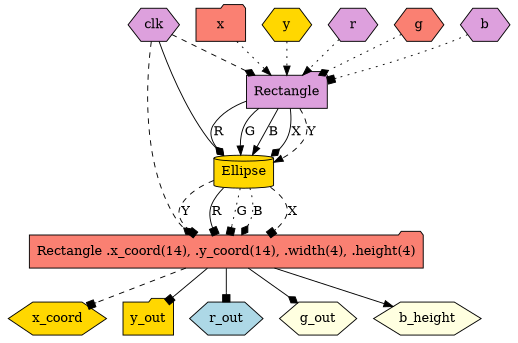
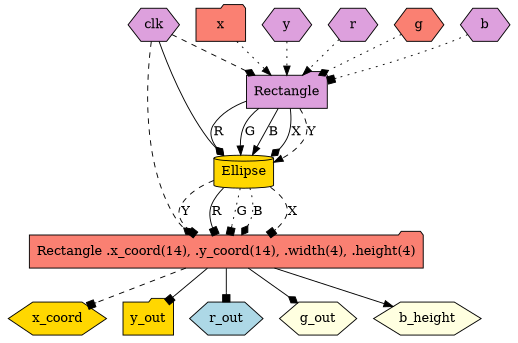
node "y": fillcolor gold -> plum
